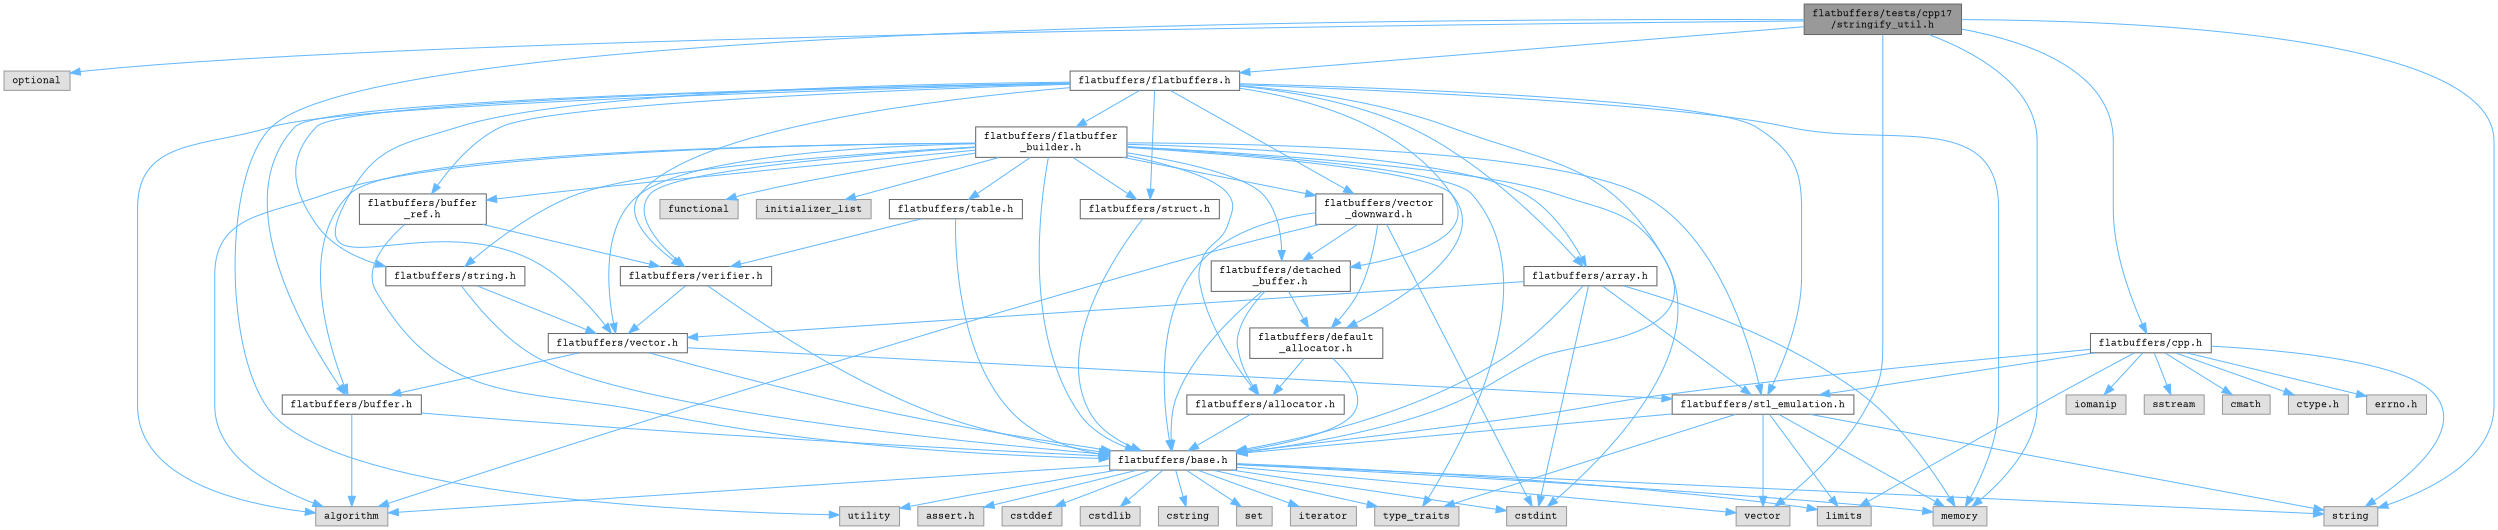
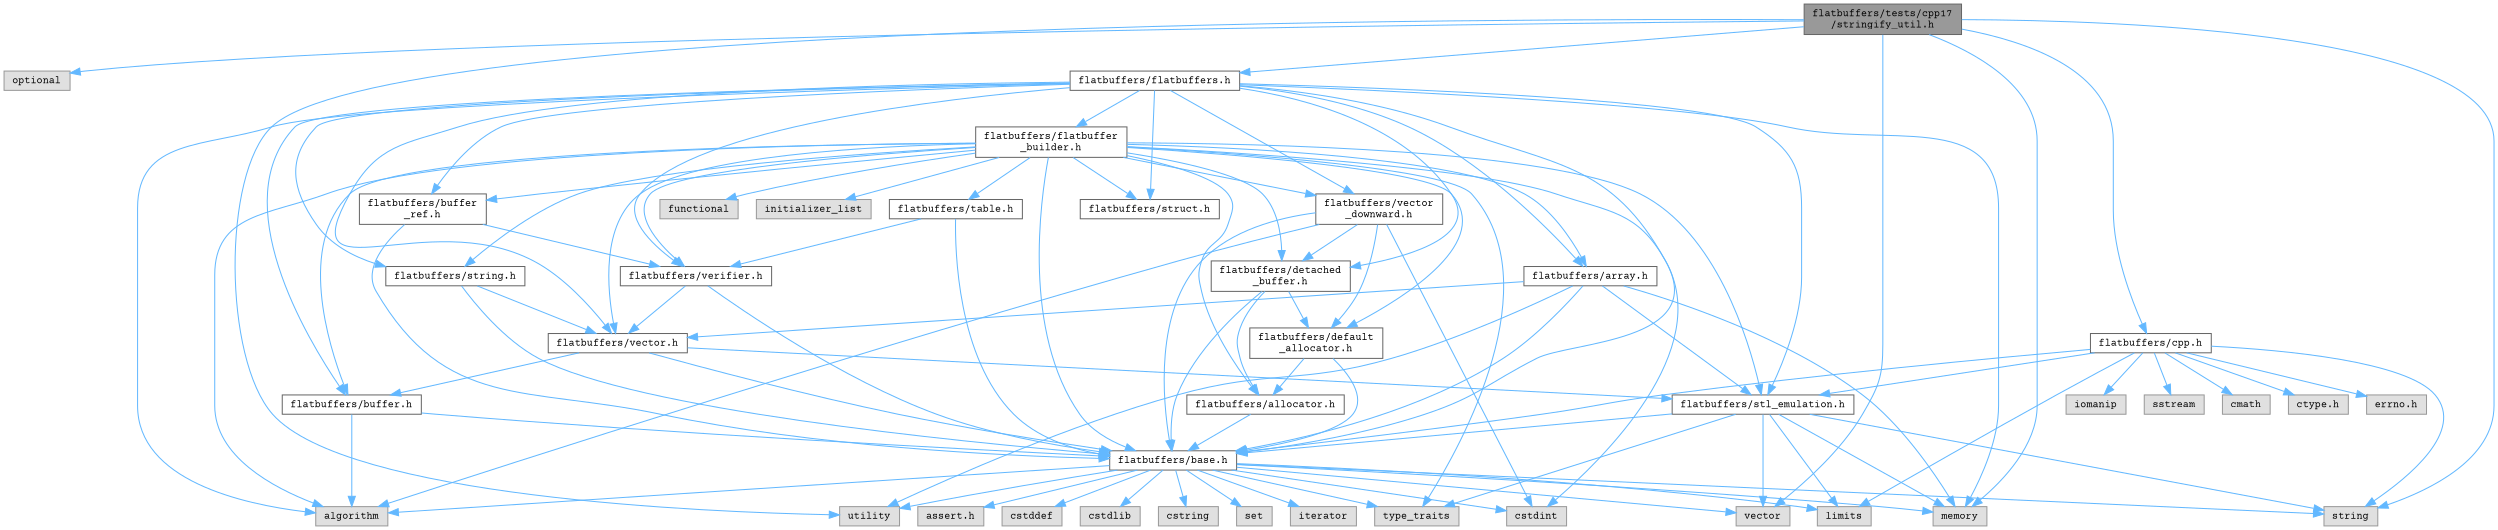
edge "flatbuffers/struct.h" -> "flatbuffers/base.h": removed
edge "flatbuffers/array.h" -> "cstdint": now "flatbuffers/array.h" -> "utility"
